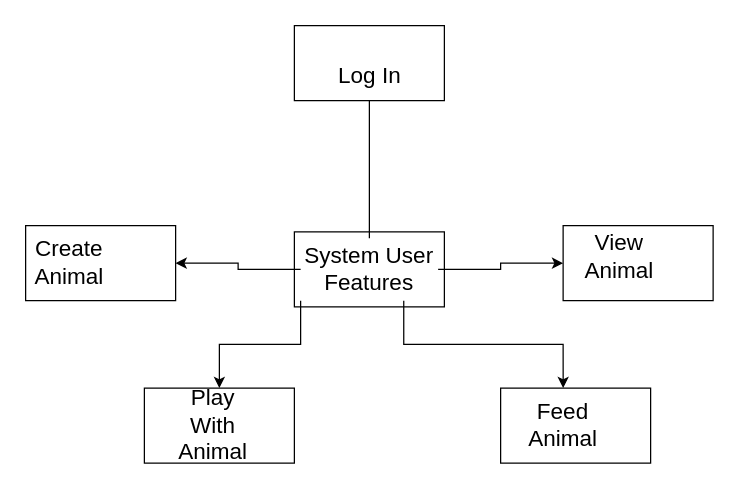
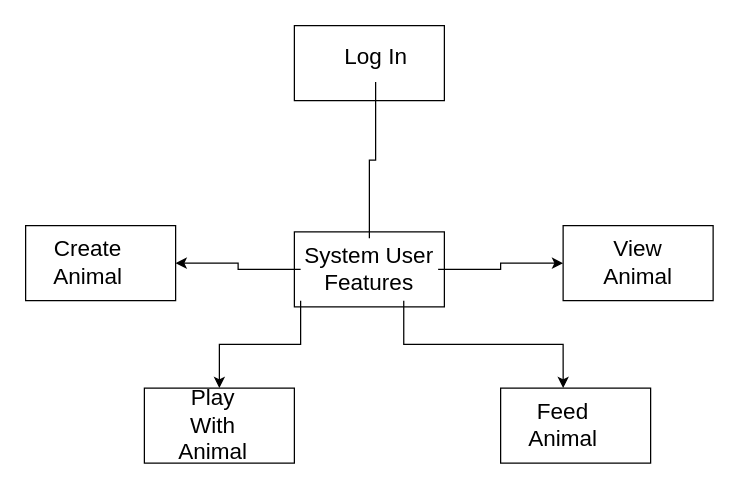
node "Log In": moved (369, 76) -> (376, 57)
node "View Animal": moved (619, 257) -> (638, 263)
node "Create Animal": moved (69, 263) -> (88, 263)
